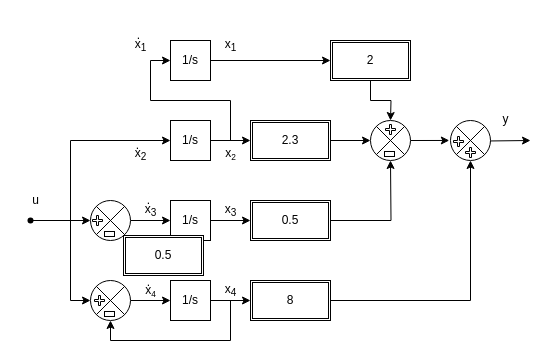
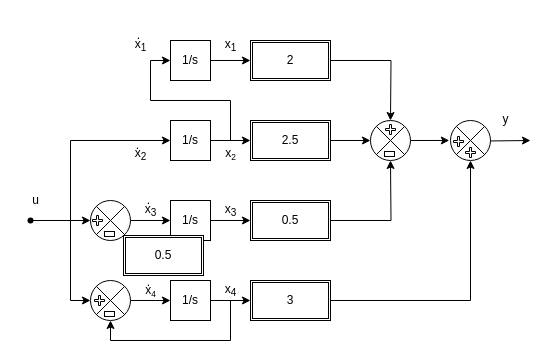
node "2": moved (371, 61) -> (291, 61)
node "2.3": label "2.3" -> "2.5"
node "8": label "8" -> "3"
